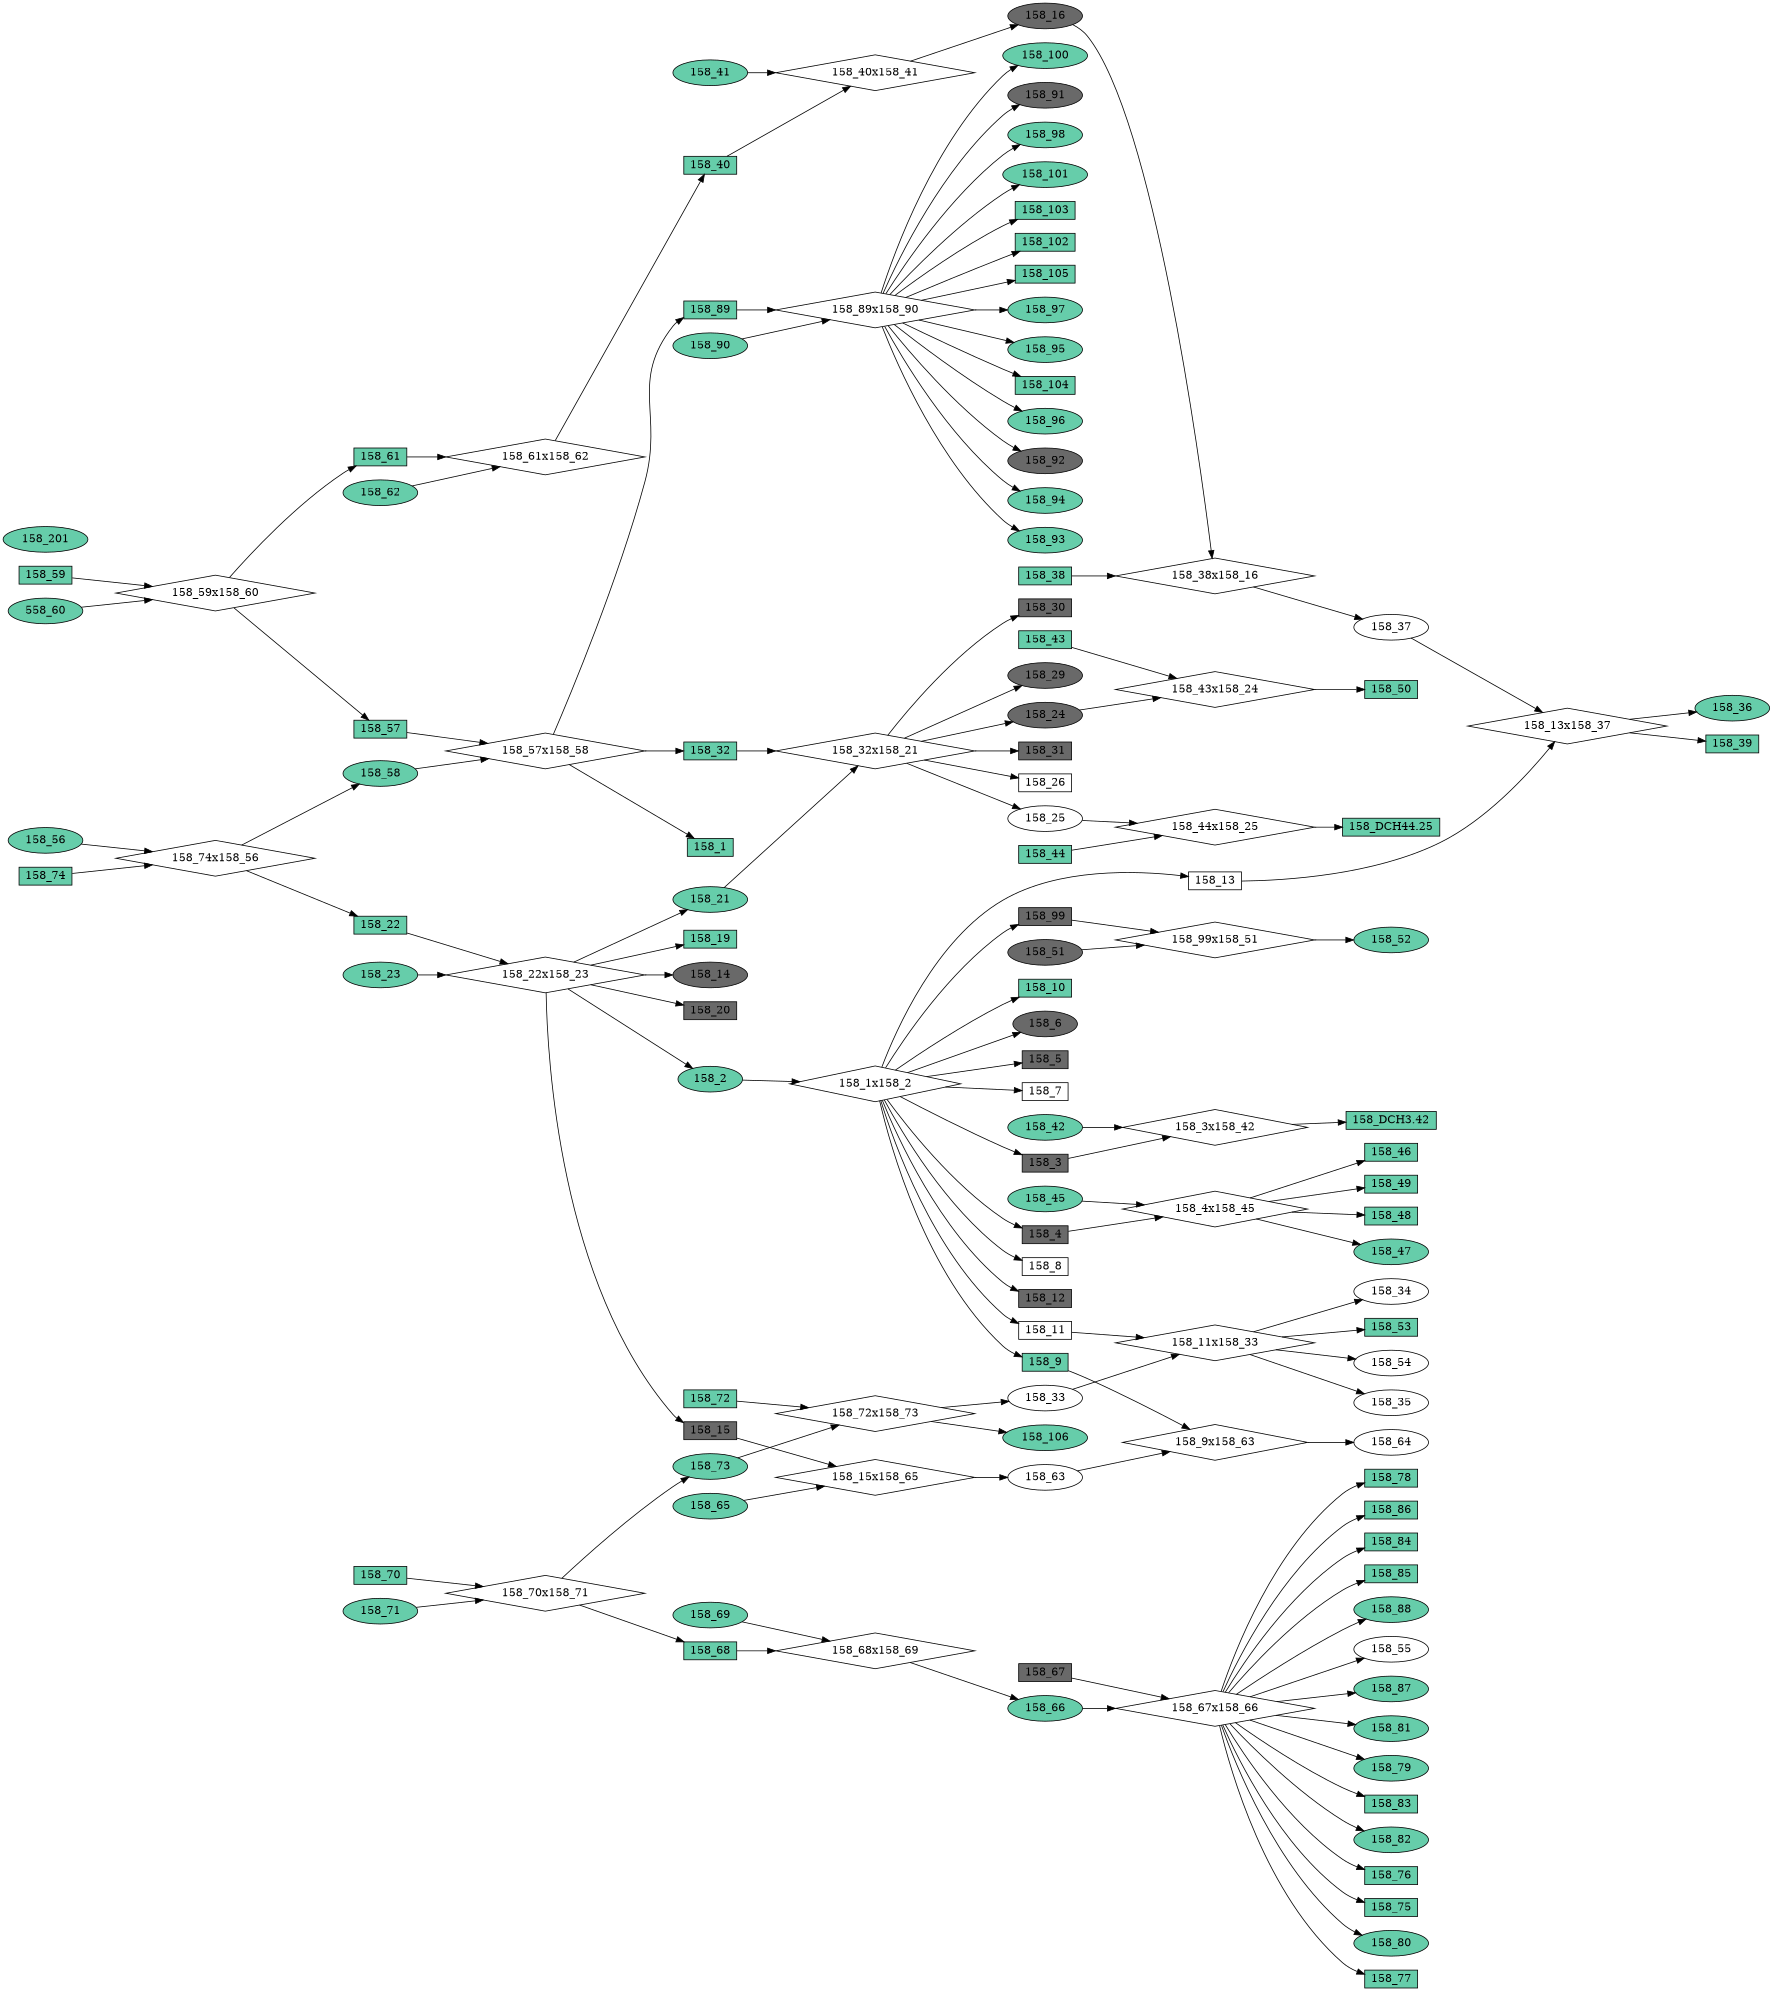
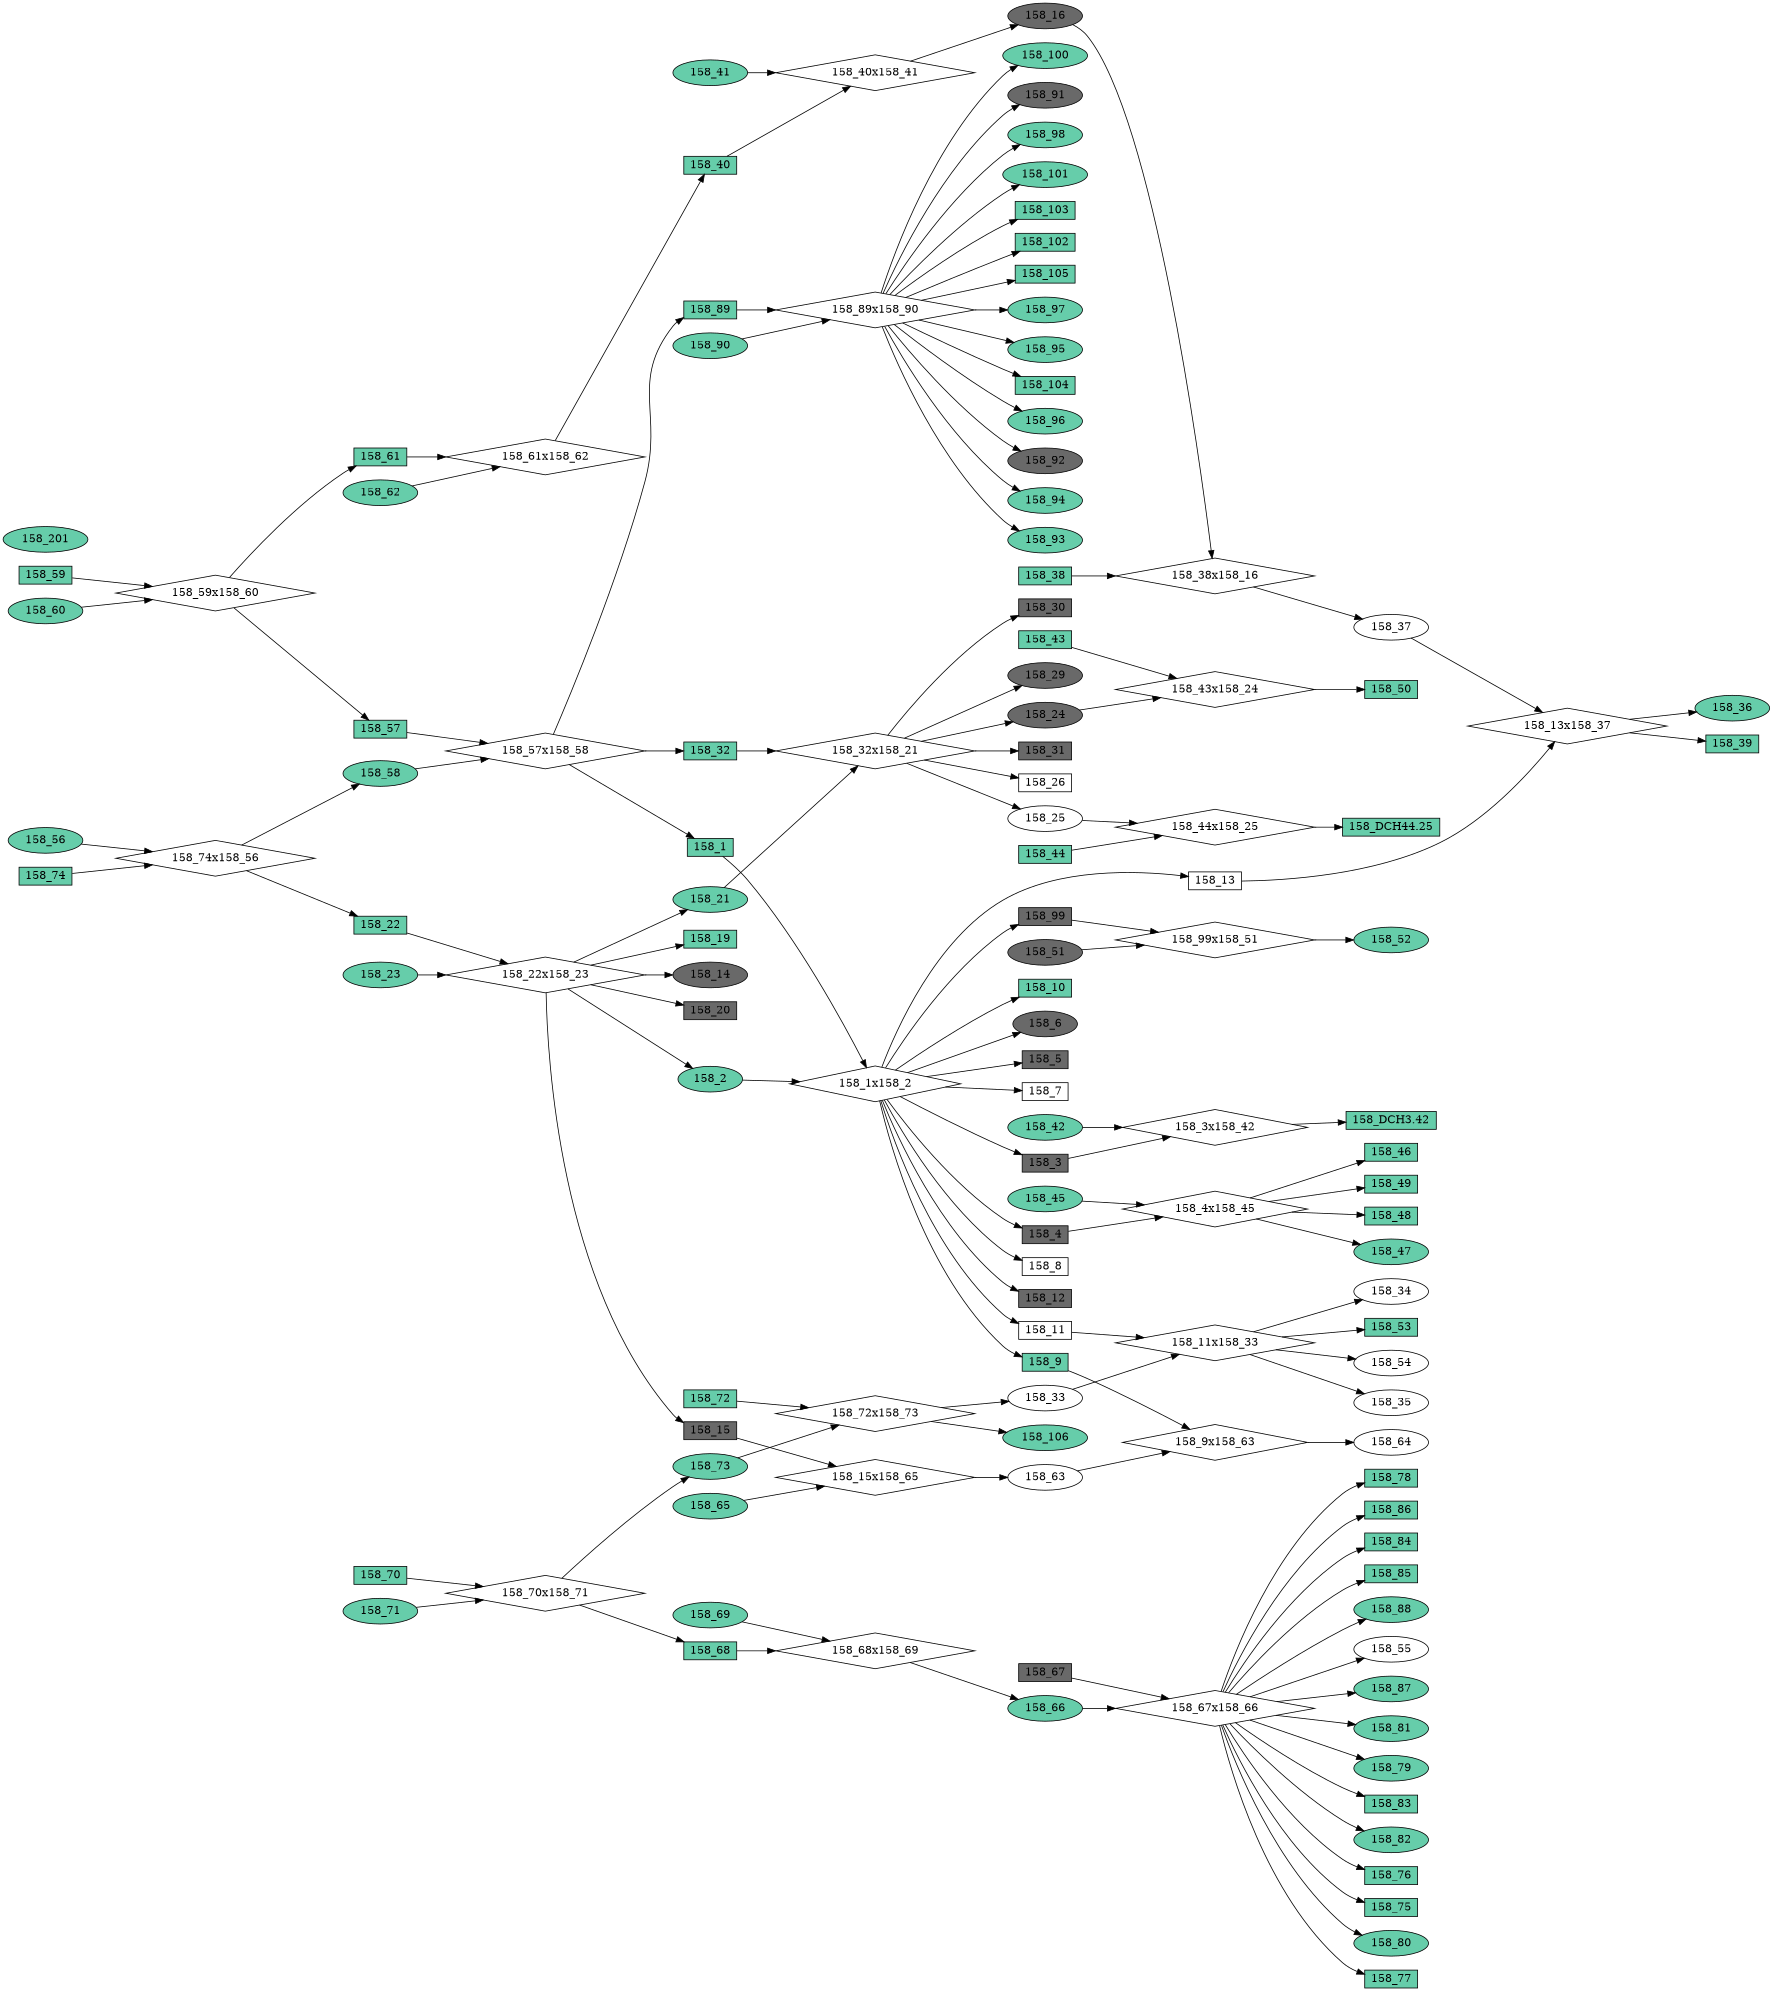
node "558_60": label "558_60" -> "158_60"
edge "158_1" -> "158_1x158_2": added
